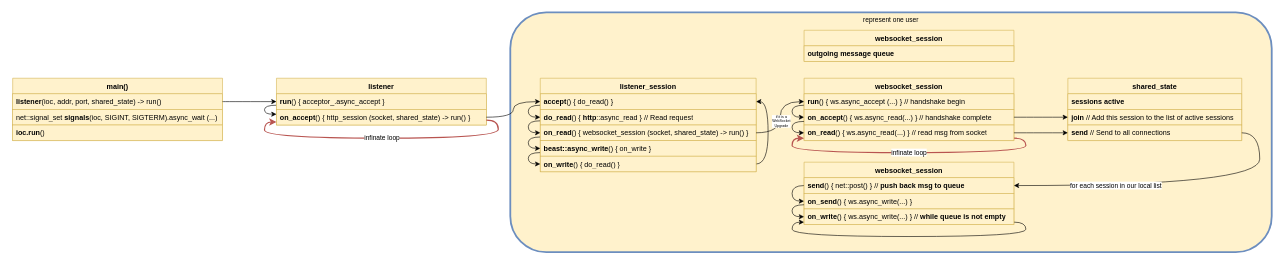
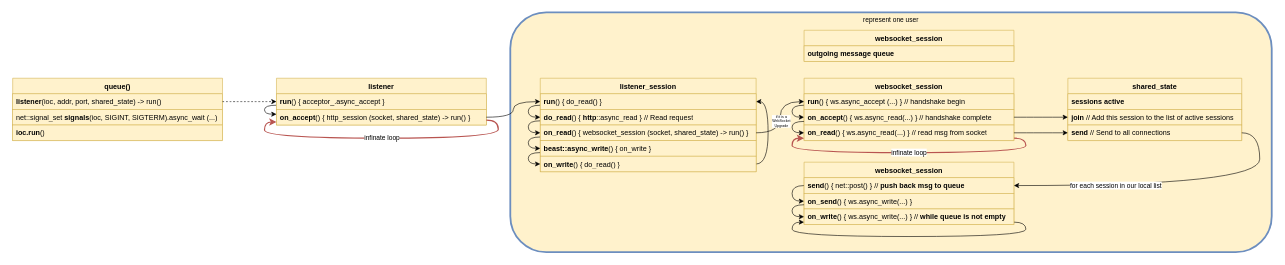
node "main()": label "main()" -> "queue()"
edge "listener(ioc, addr, port, shared_state) -> run()" -> "run() { acceptor_.async_accept }": style solid -> dashed
node "accept() { do_read() }": label "accept() { do_read() }" -> "run() { do_read() }"
